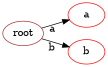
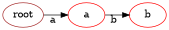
edge "root" -> "b": now "a" -> "b"
